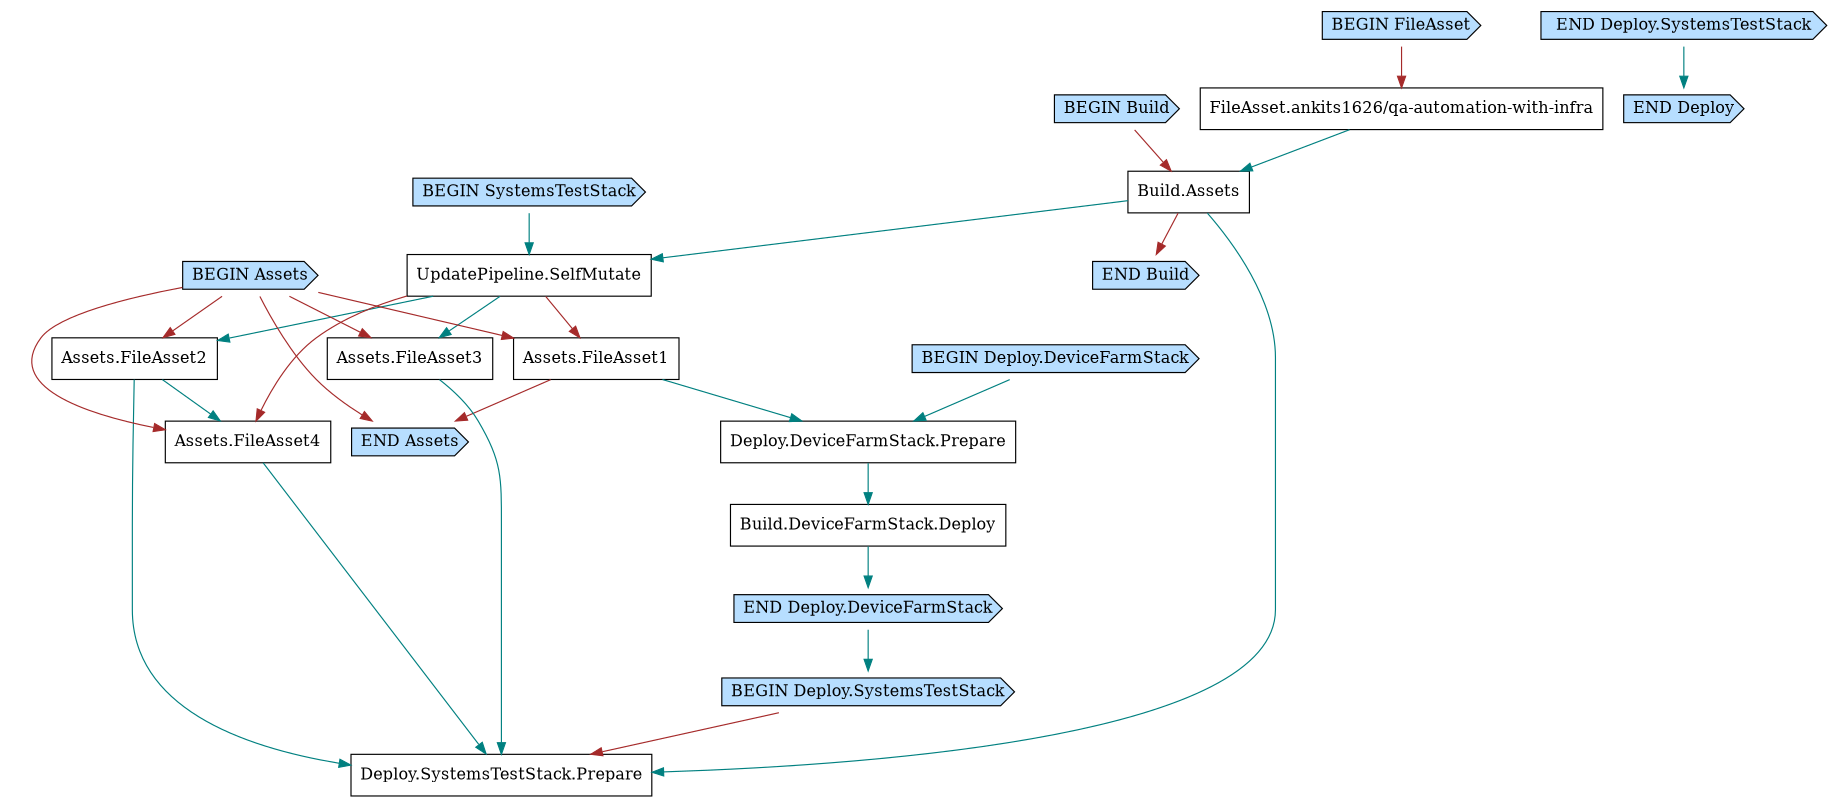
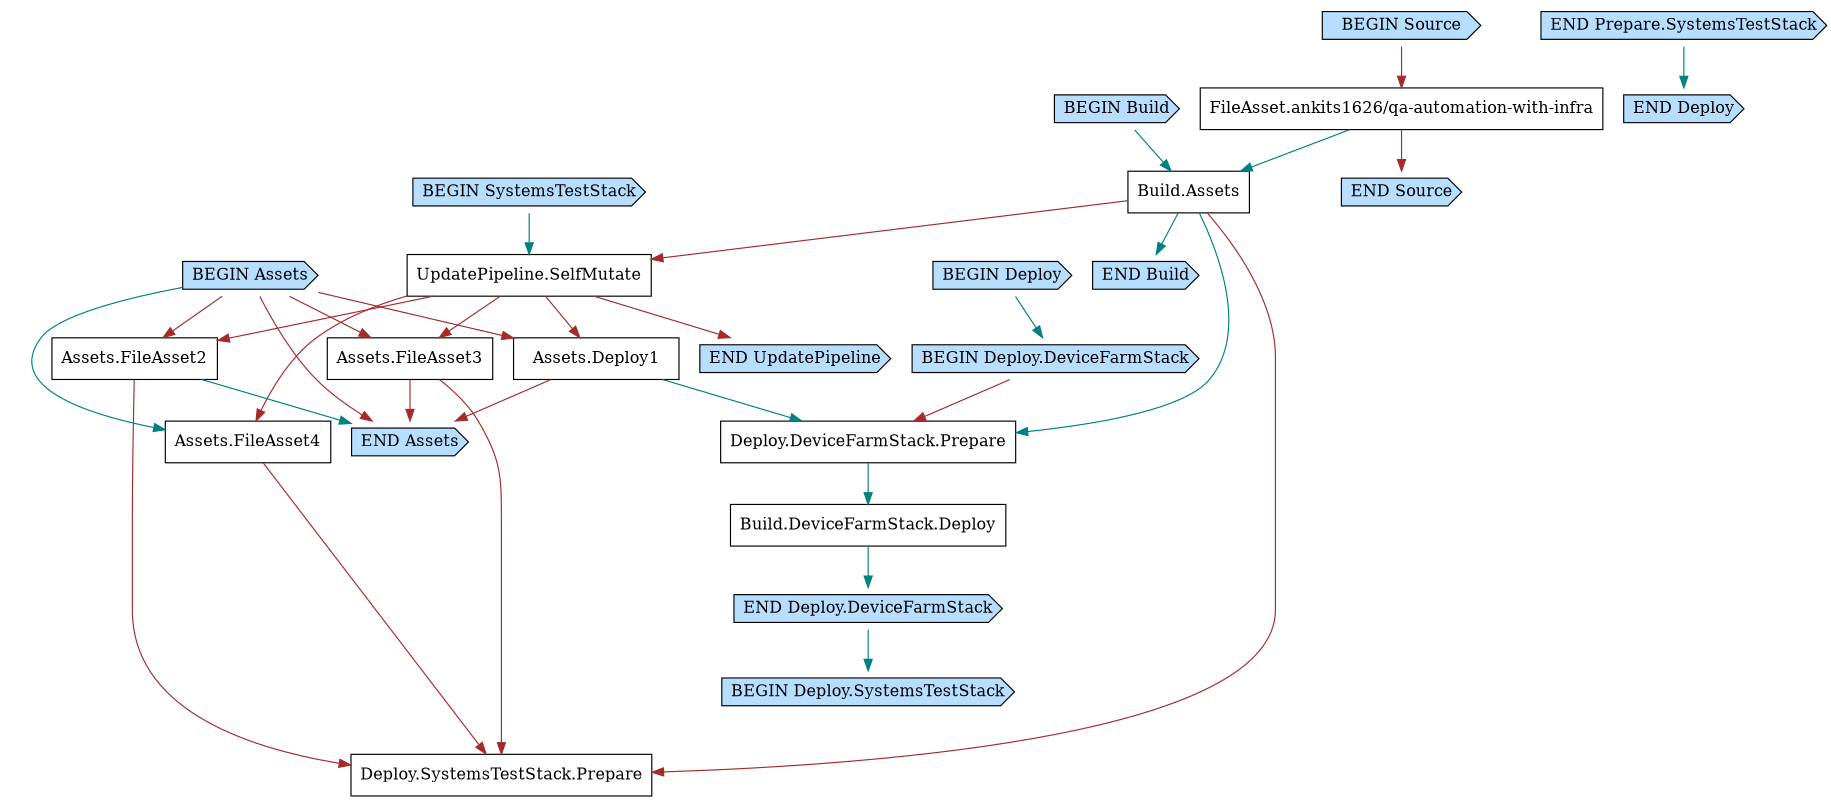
node "BEGIN FileAsset": label "BEGIN FileAsset" -> "BEGIN Source"
node "END Deploy.SystemsTestStack": label "END Deploy.SystemsTestStack" -> "END Prepare.SystemsTestStack"
edge "BEGIN Build" -> "Build.Assets": color brown -> teal
node "END Source": added
edge "Build.Assets" -> "UpdatePipeline.SelfMutate": color teal -> brown
edge "Build.Assets" -> "END Build": color brown -> teal
node "BEGIN Deploy": added
edge "UpdatePipeline.SelfMutate" -> "Assets.FileAsset3": color teal -> brown
edge "UpdatePipeline.SelfMutate" -> "Assets.FileAsset2": color teal -> brown
edge "BEGIN Assets" -> "Assets.FileAsset4": color brown -> teal
node "Assets.FileAsset1": label "Assets.FileAsset1" -> "Assets.Deploy1"
node "END UpdatePipeline": added
edge "Build.Assets" -> "Deploy.DeviceFarmStack.Prepare": added
edge "Assets.FileAsset3" -> "END Assets": added
edge "Assets.FileAsset2" -> "Assets.FileAsset4": now "Assets.FileAsset2" -> "END Assets"
edge "BEGIN Deploy.DeviceFarmStack" -> "Deploy.DeviceFarmStack.Prepare": color teal -> brown
edge "Assets.FileAsset3" -> "Deploy.SystemsTestStack.Prepare": color teal -> brown
edge "Assets.FileAsset4" -> "Deploy.SystemsTestStack.Prepare": color teal -> brown
edge "Assets.FileAsset2" -> "Deploy.SystemsTestStack.Prepare": color teal -> brown
edge "Build.Assets" -> "Deploy.SystemsTestStack.Prepare": color teal -> brown
edge "BEGIN Deploy.SystemsTestStack" -> "Deploy.SystemsTestStack.Prepare": removed
